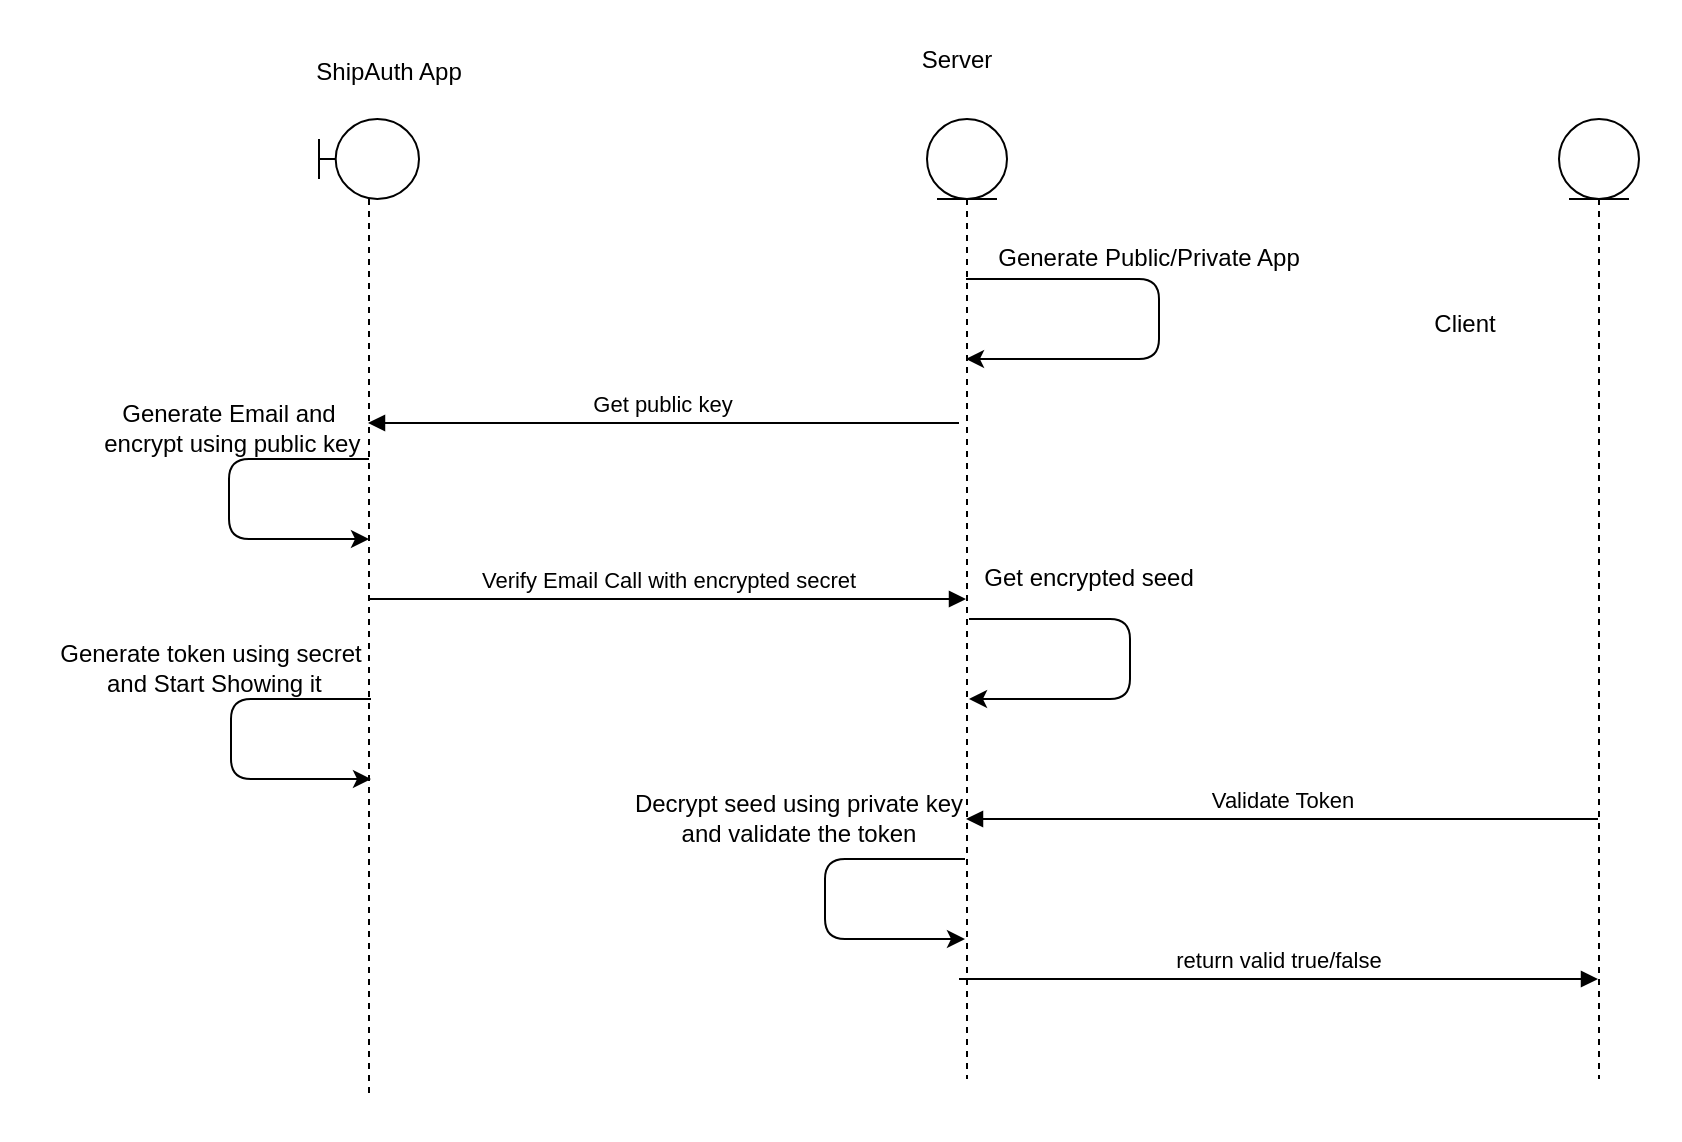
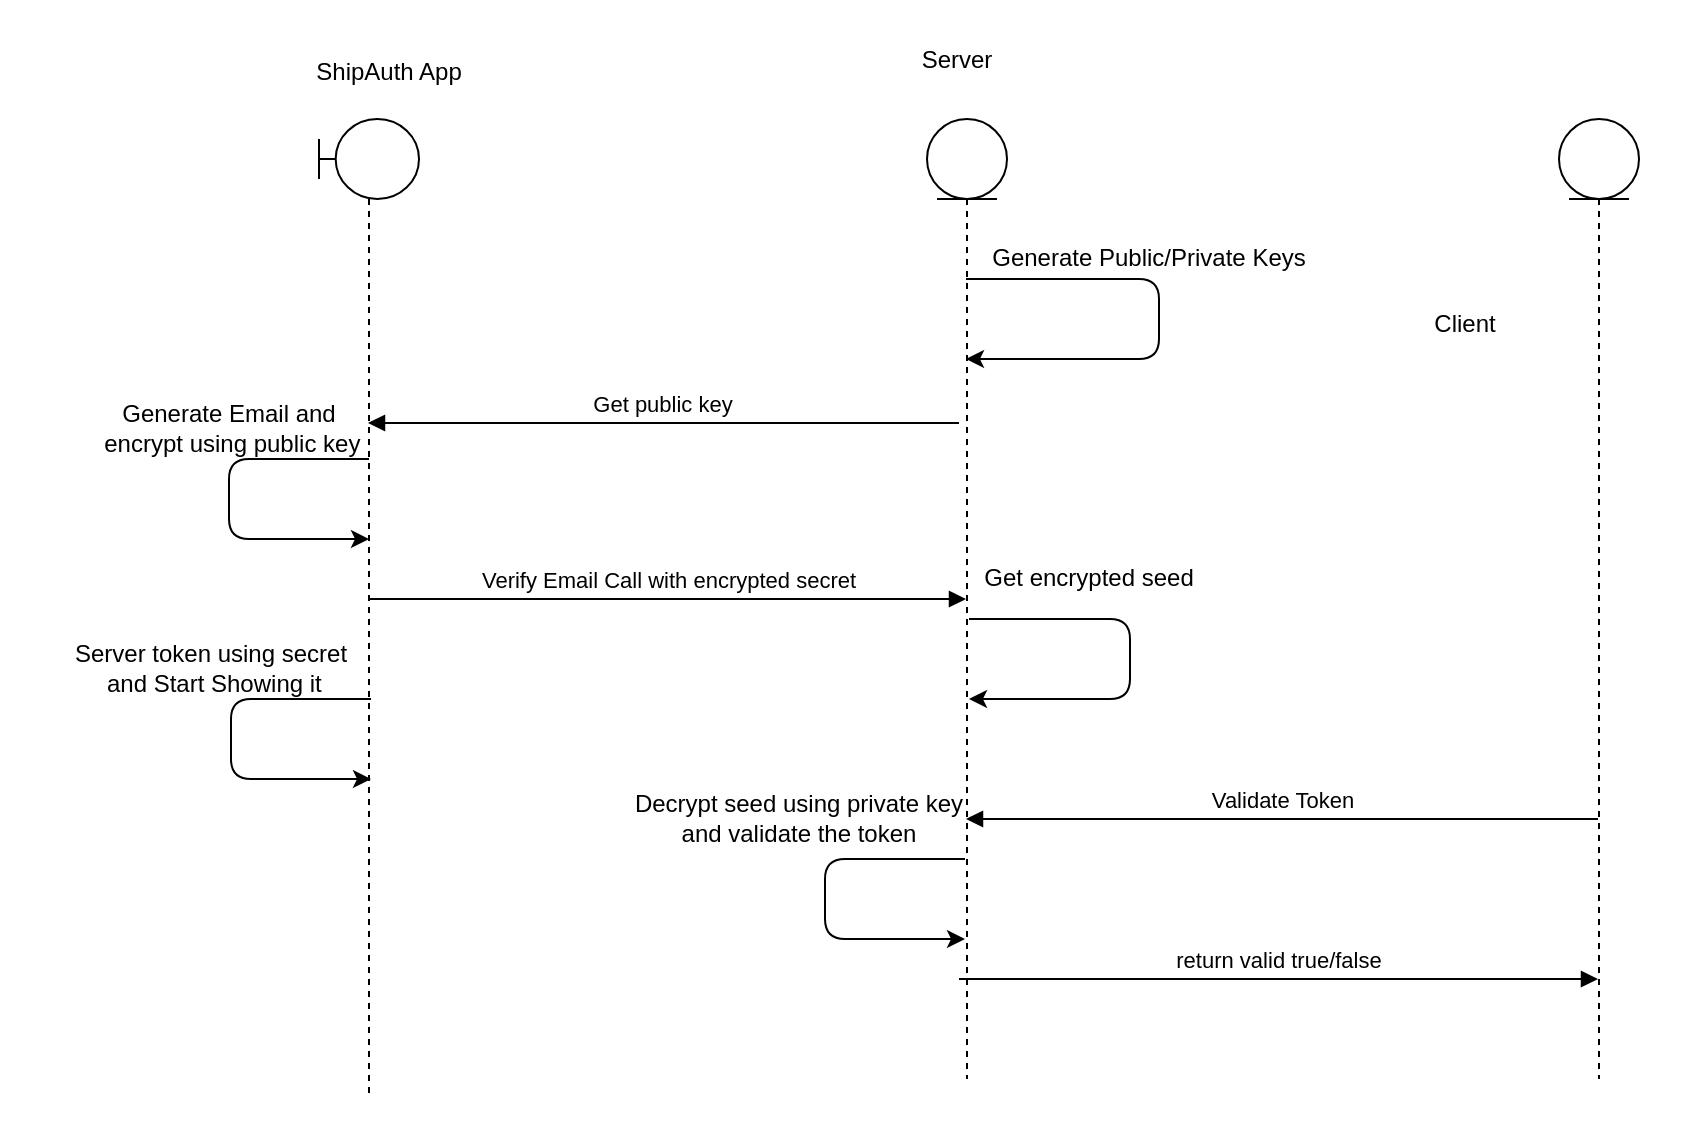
node "Generate Public/Private App": label "Generate Public/Private App" -> "Generate Public/Private Keys"
node "Generate token using secret and Start Showing it": label "Generate token using secret and Start Showing it" -> "Server token using secret and Start Showing it"
